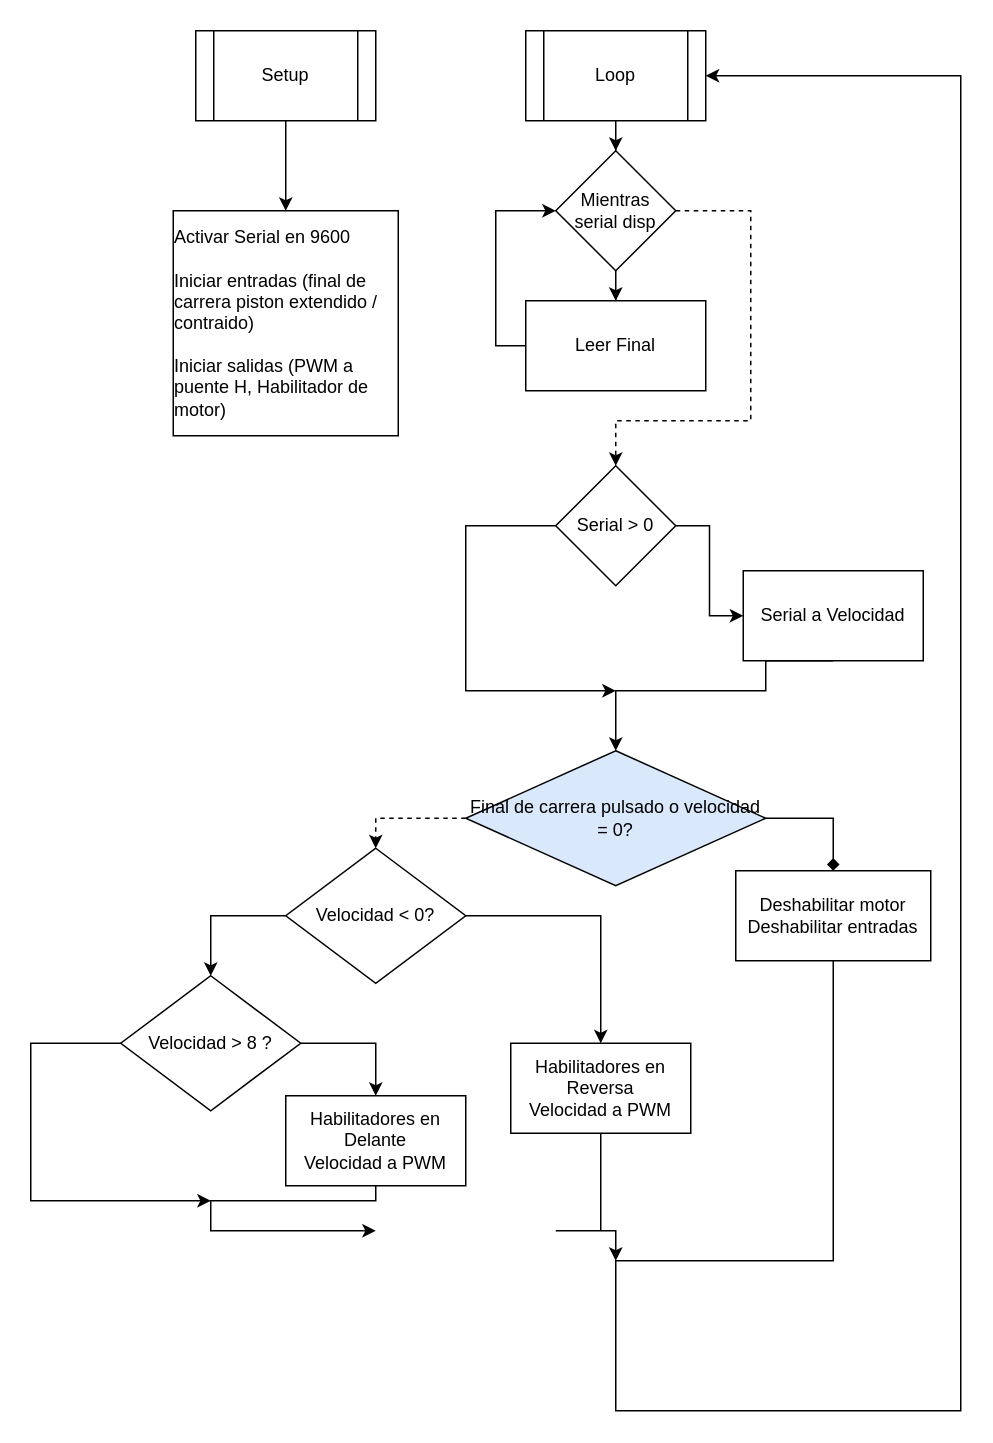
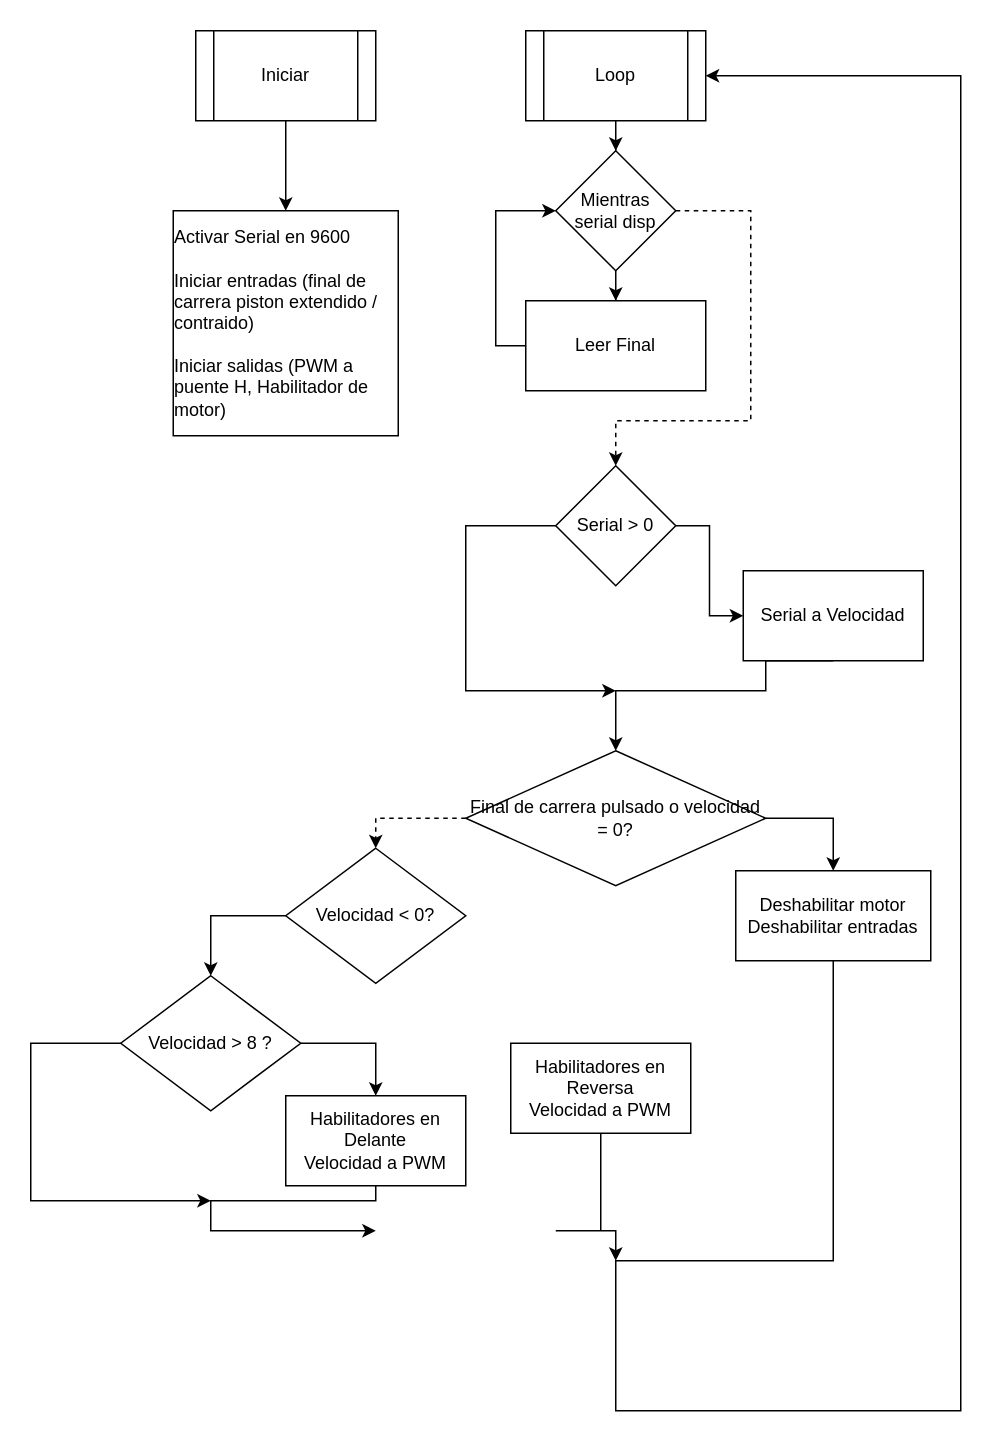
node "Setup": label "Setup" -> "Iniciar"
node "Final de carrera pulsado o velocidad = 0?": fillcolor #dae8fc -> #ffffff
edge "Final de carrera pulsado o velocidad = 0?" -> "Deshabilitar motor Deshabilitar entradas": arrowhead diamond -> classic
edge "Velocidad < 0?" -> "Habilitadores en Reversa Velocidad a PWM": removed
